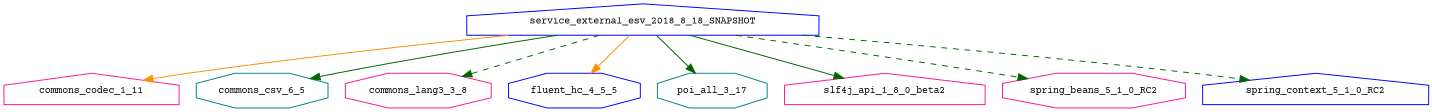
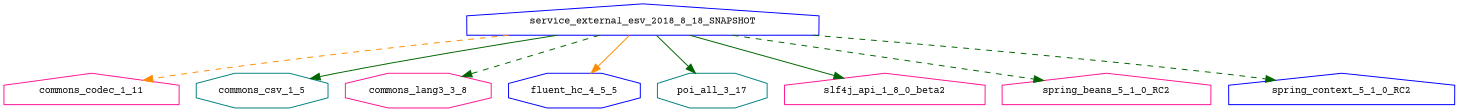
edge "service_external_esv_2018_8_18_SNAPSHOT" -> "commons_codec_1_11": style solid -> dashed
node "commons_csv_6_5": label "commons_csv_6_5" -> "commons_csv_1_5"
node "spring_beans_5_1_0_RC2": shape octagon -> house
